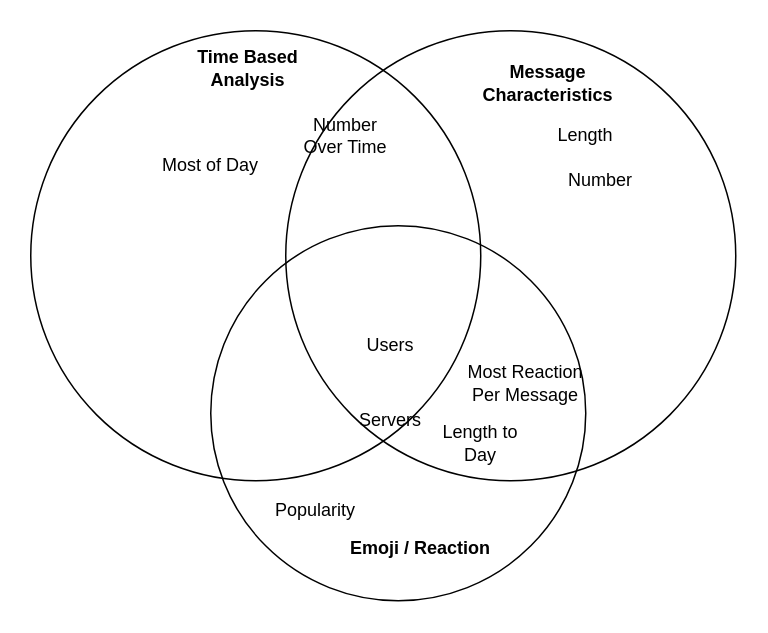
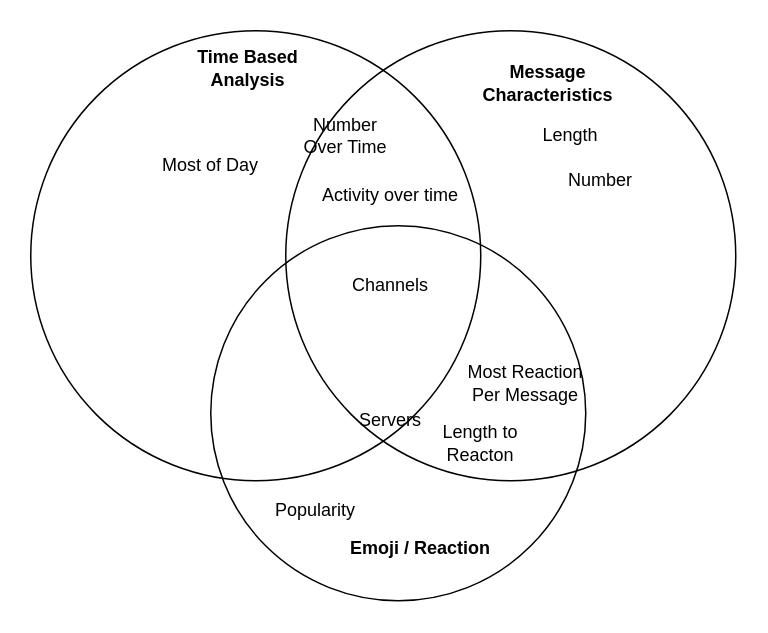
node "Length": moved (586, 136) -> (571, 136)
node "Activity over time": added
node "Channels": added
node "Users": removed
node "Length to Day": label "Length to Day" -> "Length to Reacton"
